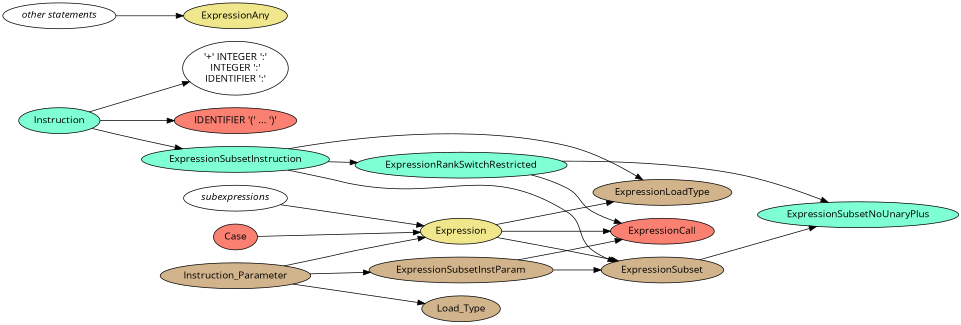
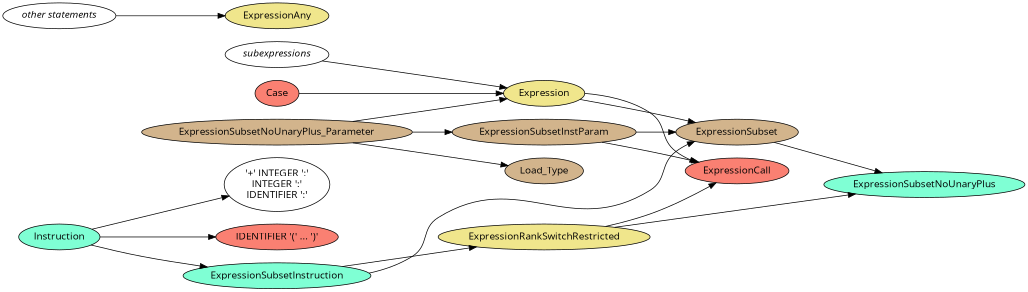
node "ExpressionRankSwitchRestricted": fillcolor aquamarine -> khaki
node "ExpressionLoadType": removed
node "Instruction_Parameter": label "Instruction_Parameter" -> "ExpressionSubsetNoUnaryPlus_Parameter"
